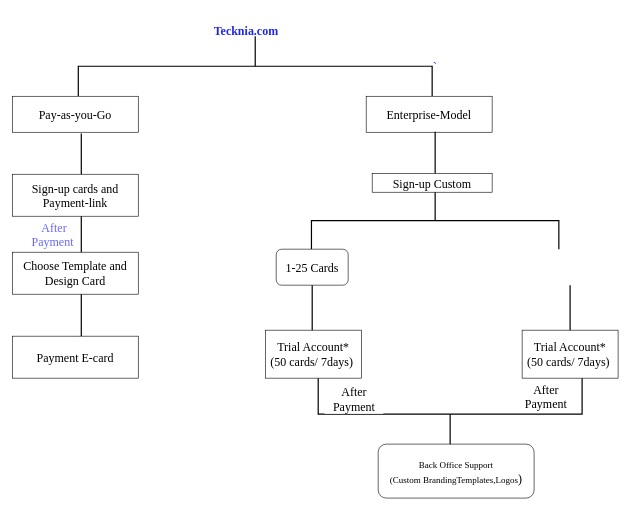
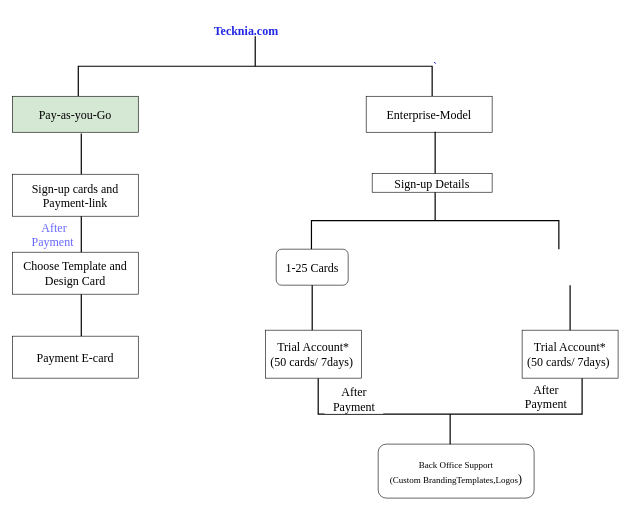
node "Pay-as-you-Go": fillcolor #ffffff -> #d5e8d4
node "Sign-up Custom": label "Sign-up Custom" -> "Sign-up Details"
